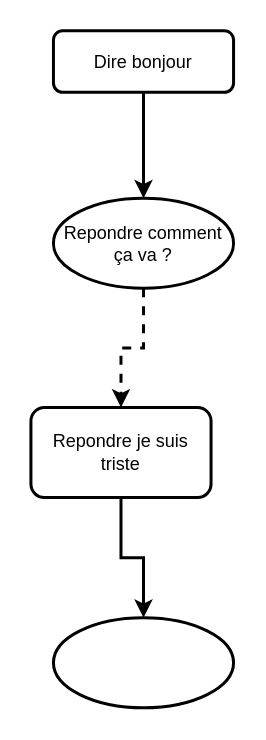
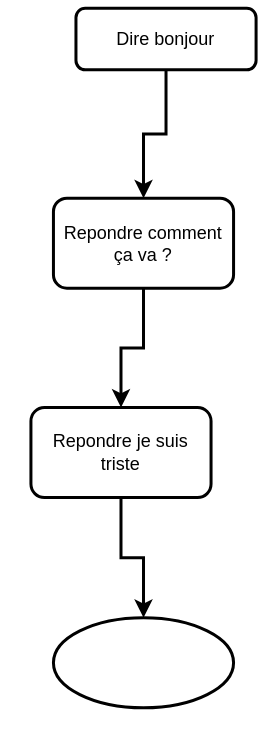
node "Dire bonjour": moved (143, 62) -> (166, 39)
node "Repondre comment ça va ?": shape ellipse -> rounded rectangle
edge "Repondre comment ça va ?" -> "Repondre je suis triste": style dashed -> solid
